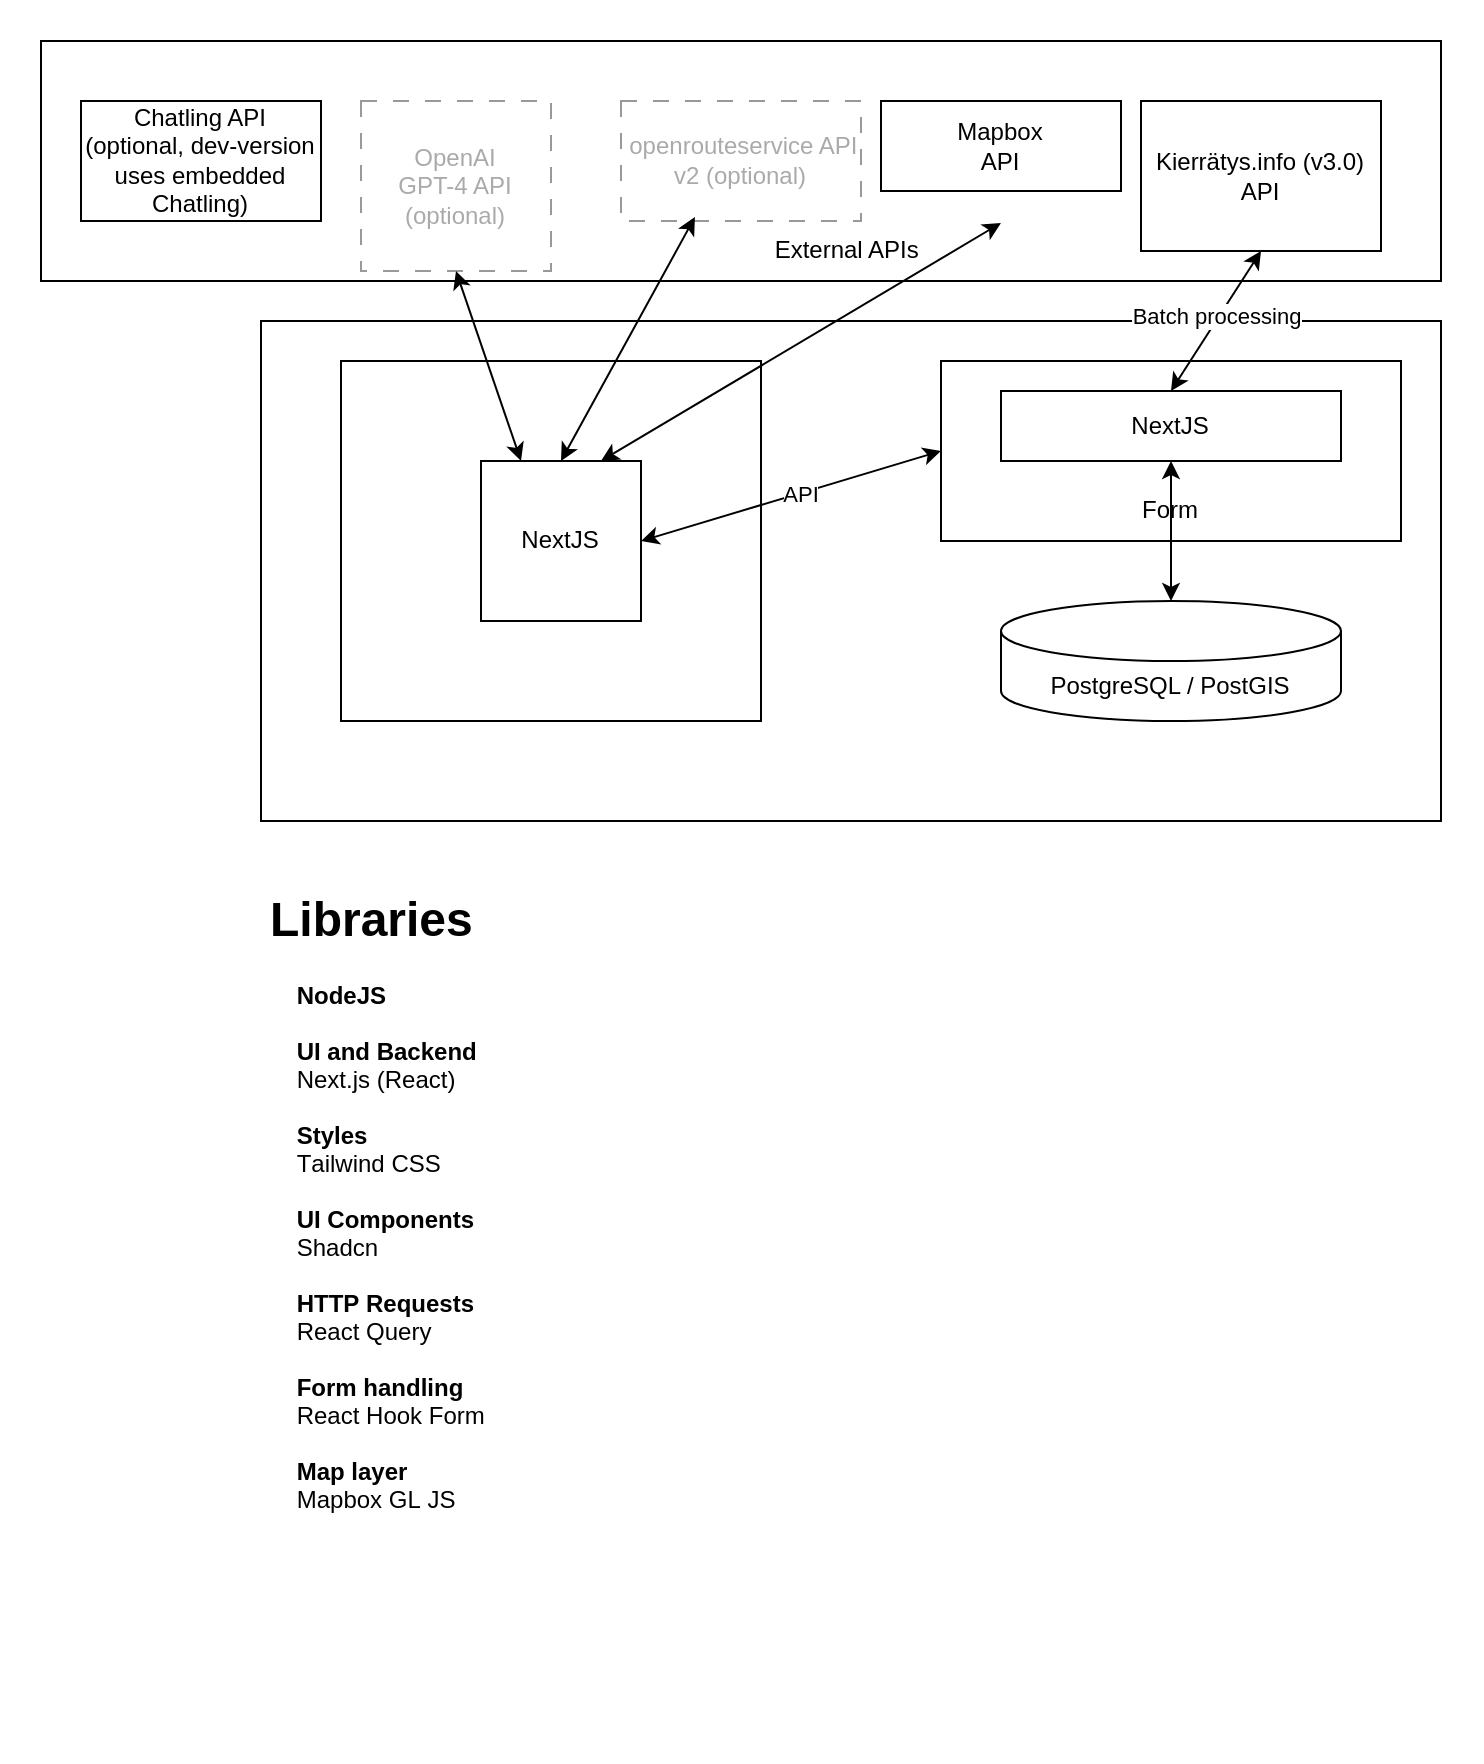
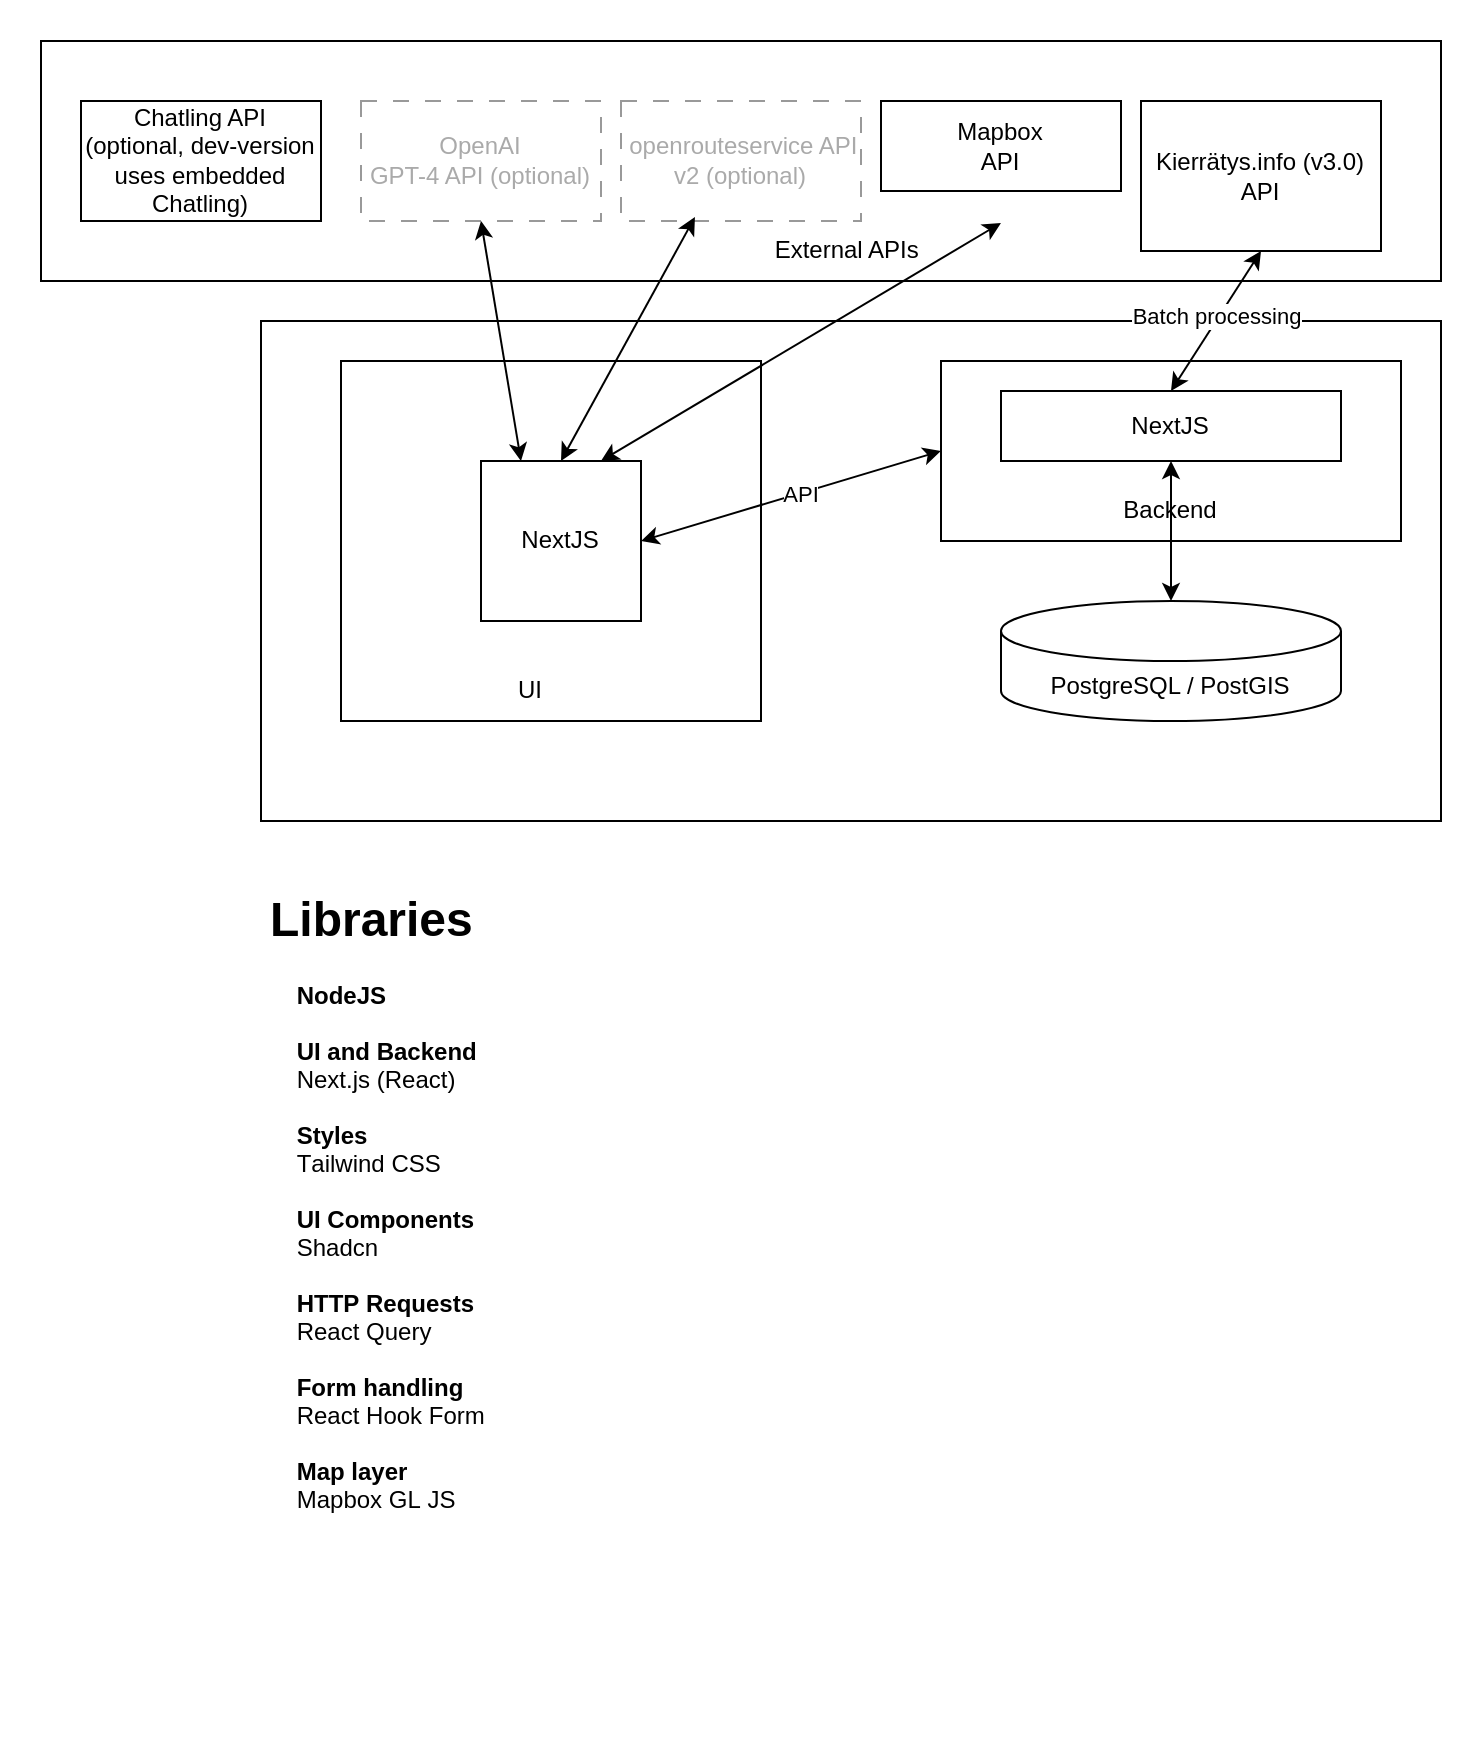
node "OpenAI GPT-4 API (optional)": size 190x170 -> 240x120
node "Form": label "Form" -> "Backend"
node "UI": added
